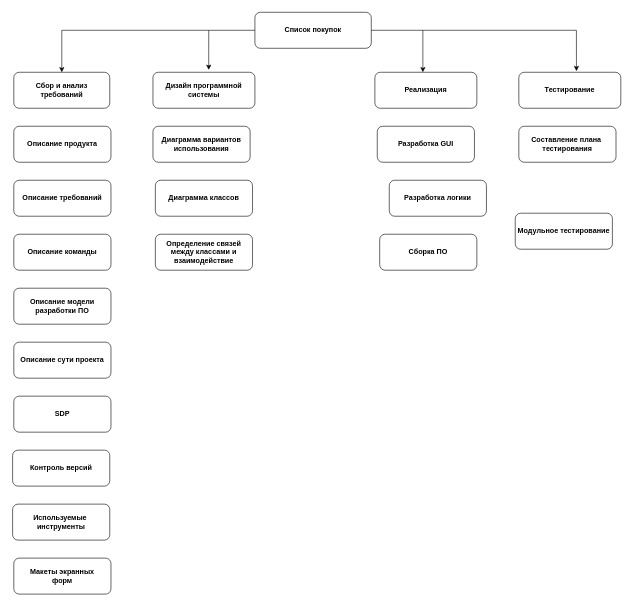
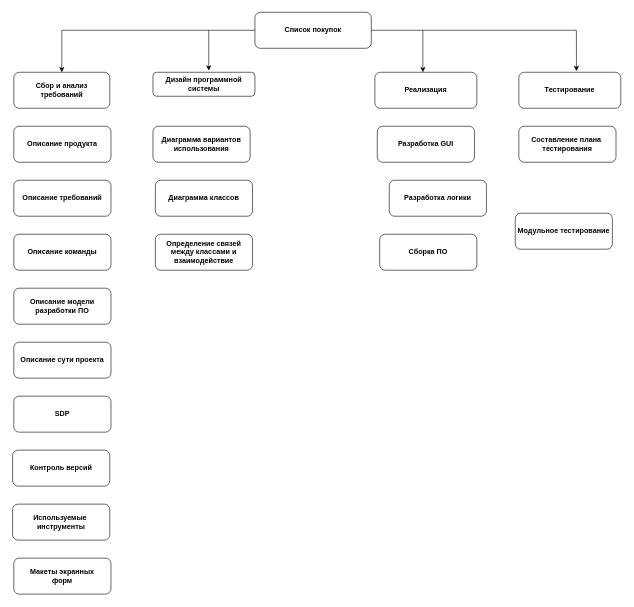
node "Дизайн программной системы": size 102x36 -> 102x24
